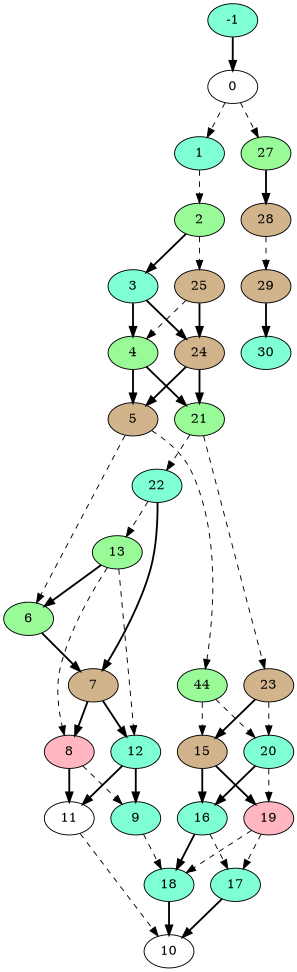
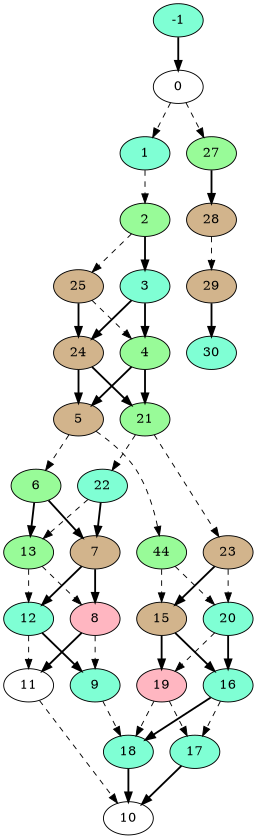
edge "13" -> "6": reversed
edge "12" -> "11": style bold -> dashed
